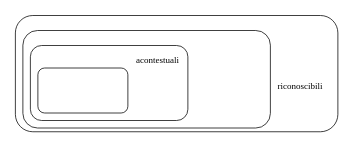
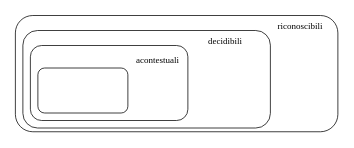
node "decidibili": added
node "riconoscibili": moved (300, 87) -> (300, 27)
